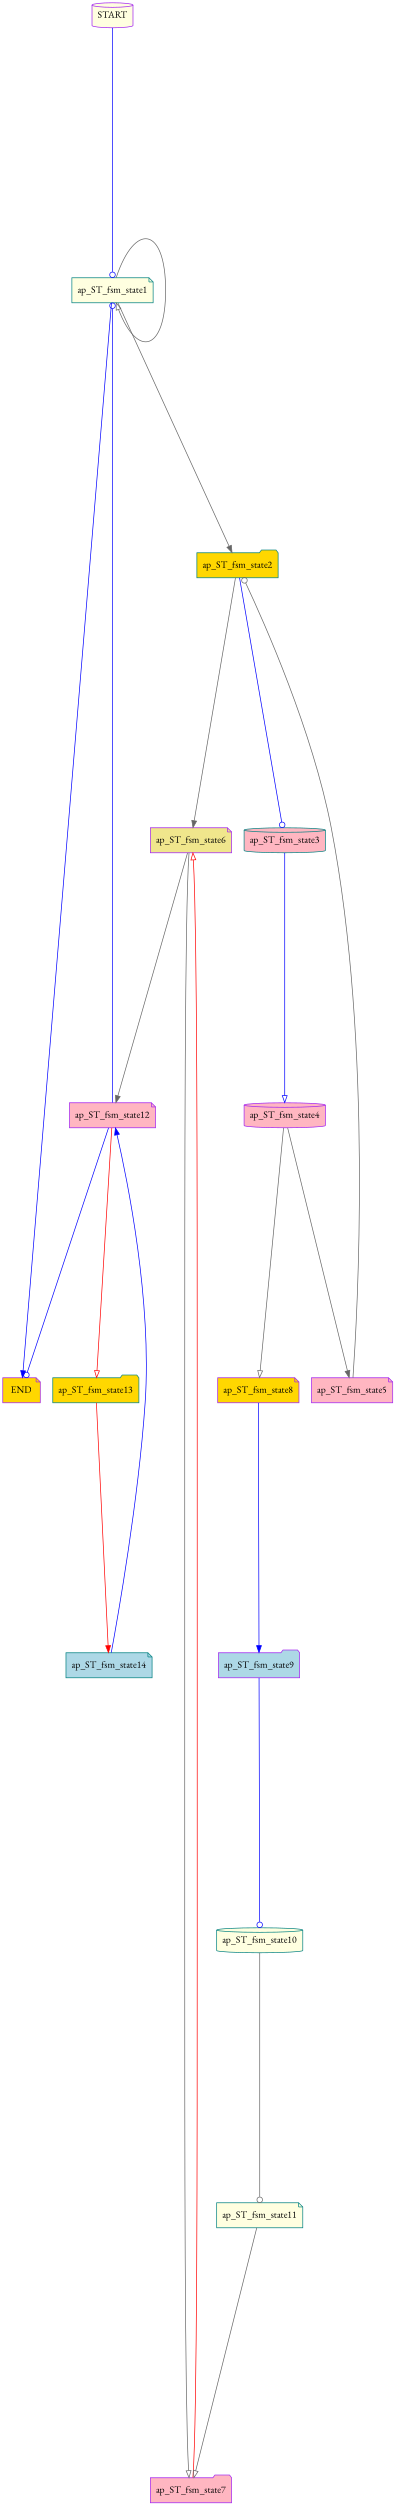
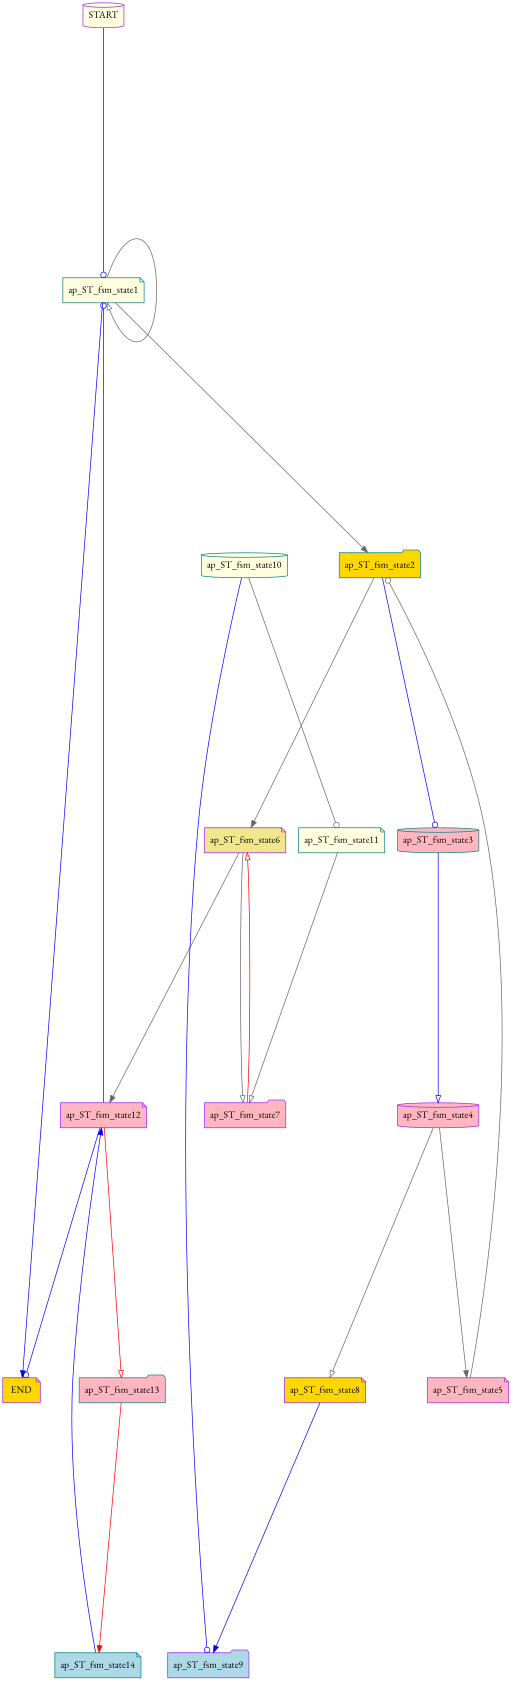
node "ap_ST_fsm_state13": fillcolor gold -> lightpink
edge "ap_ST_fsm_state9" -> "ap_ST_fsm_state10": reversed
